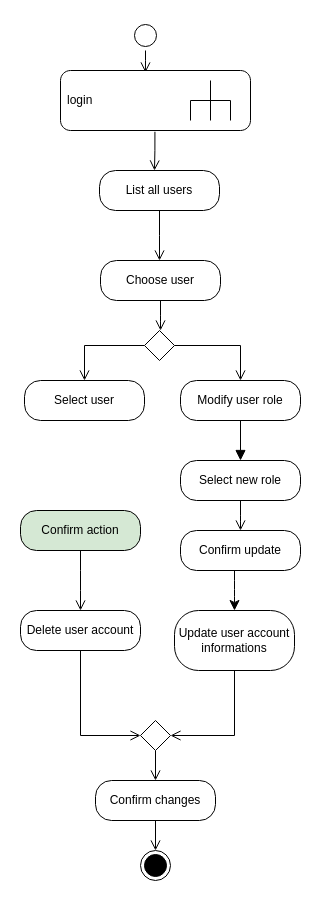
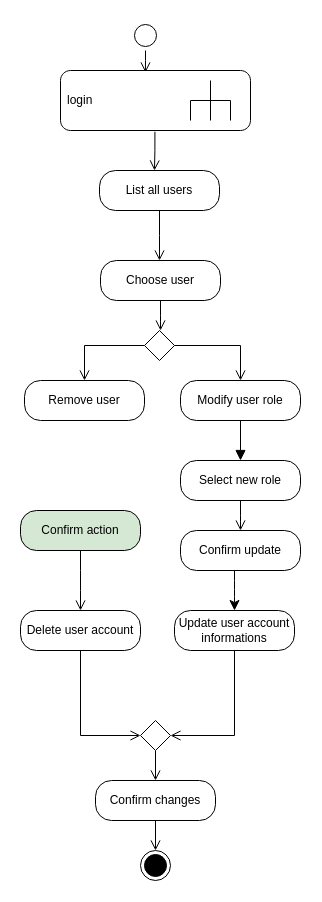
node "Select user": label "Select user" -> "Remove user"
node "Update user account informations": size 120x60 -> 120x40
